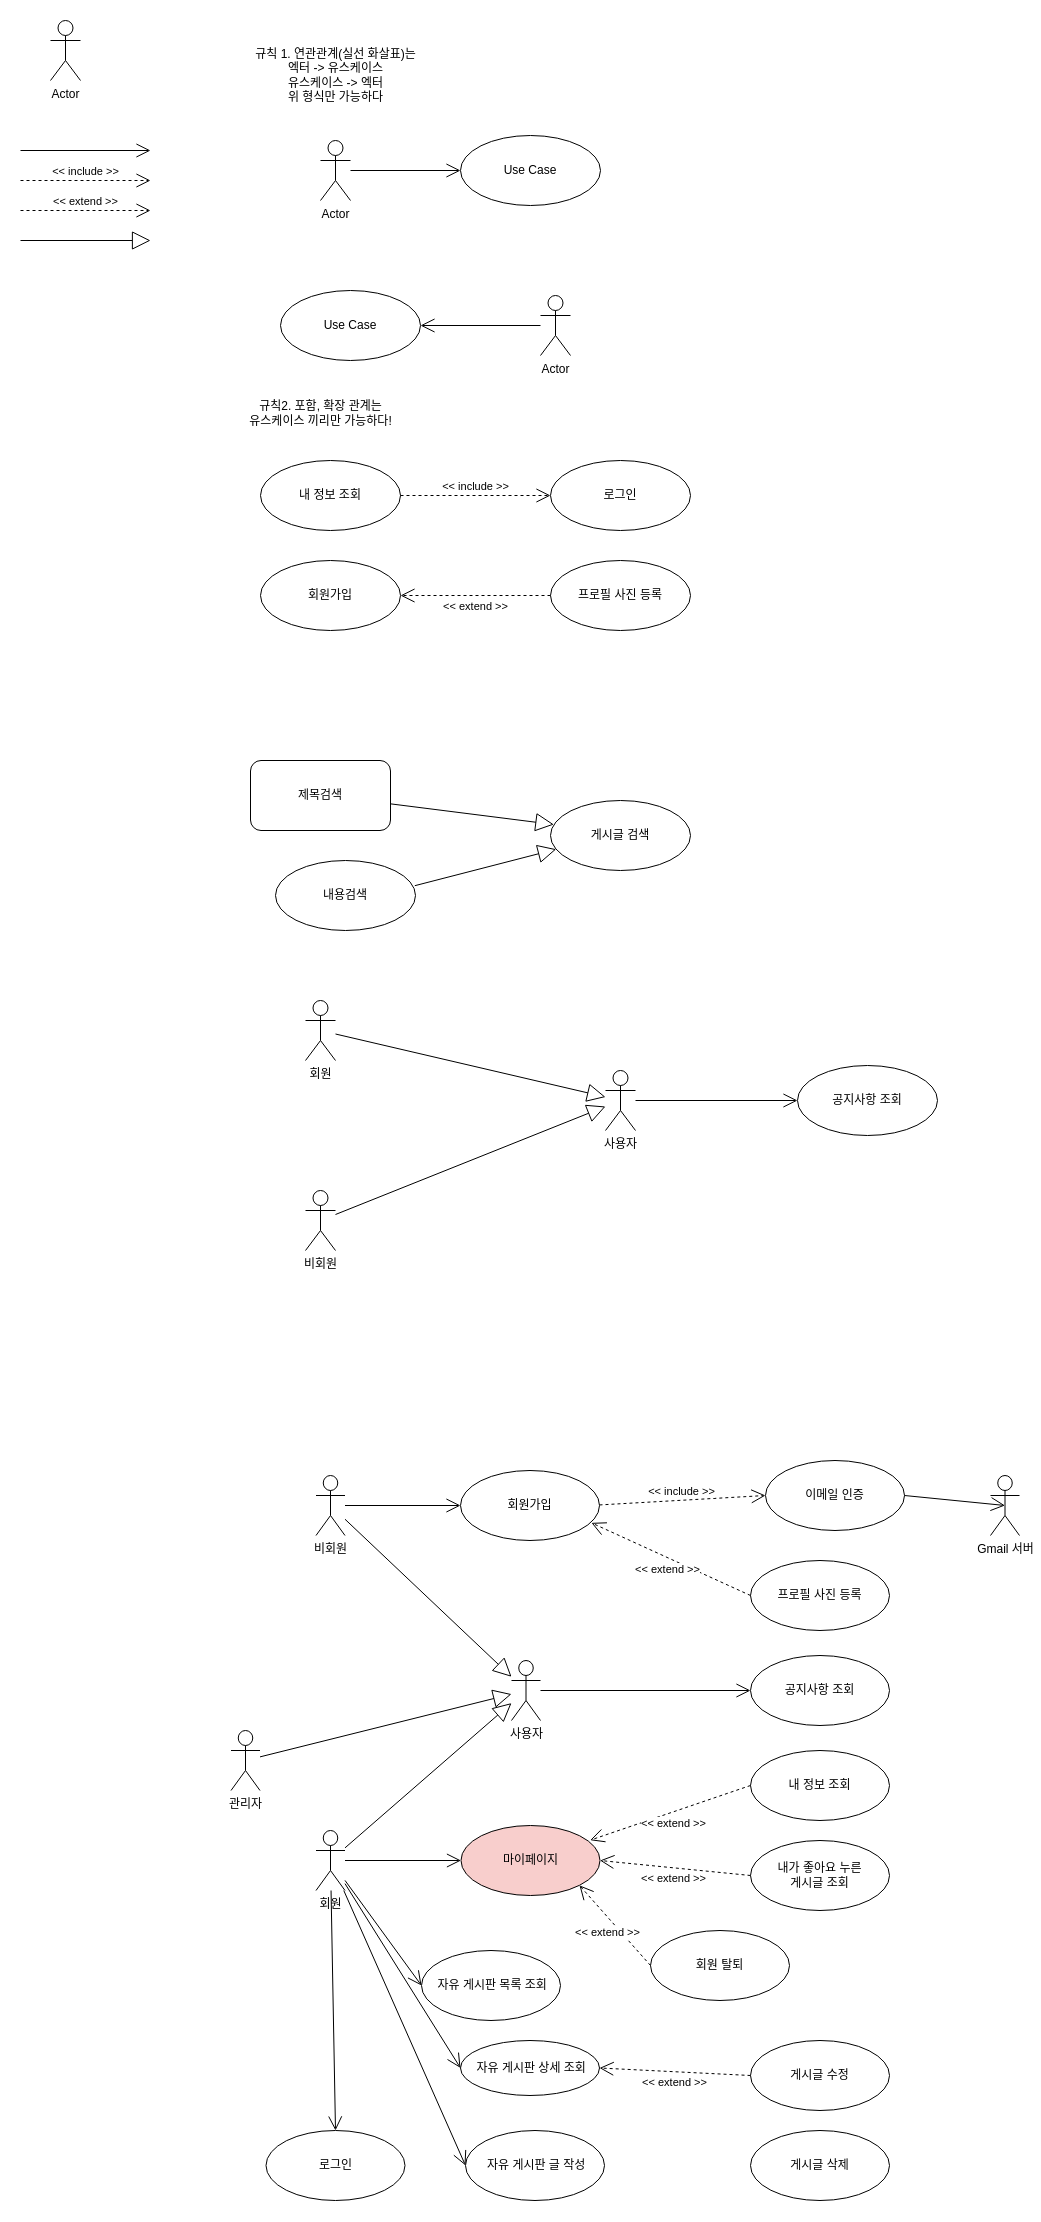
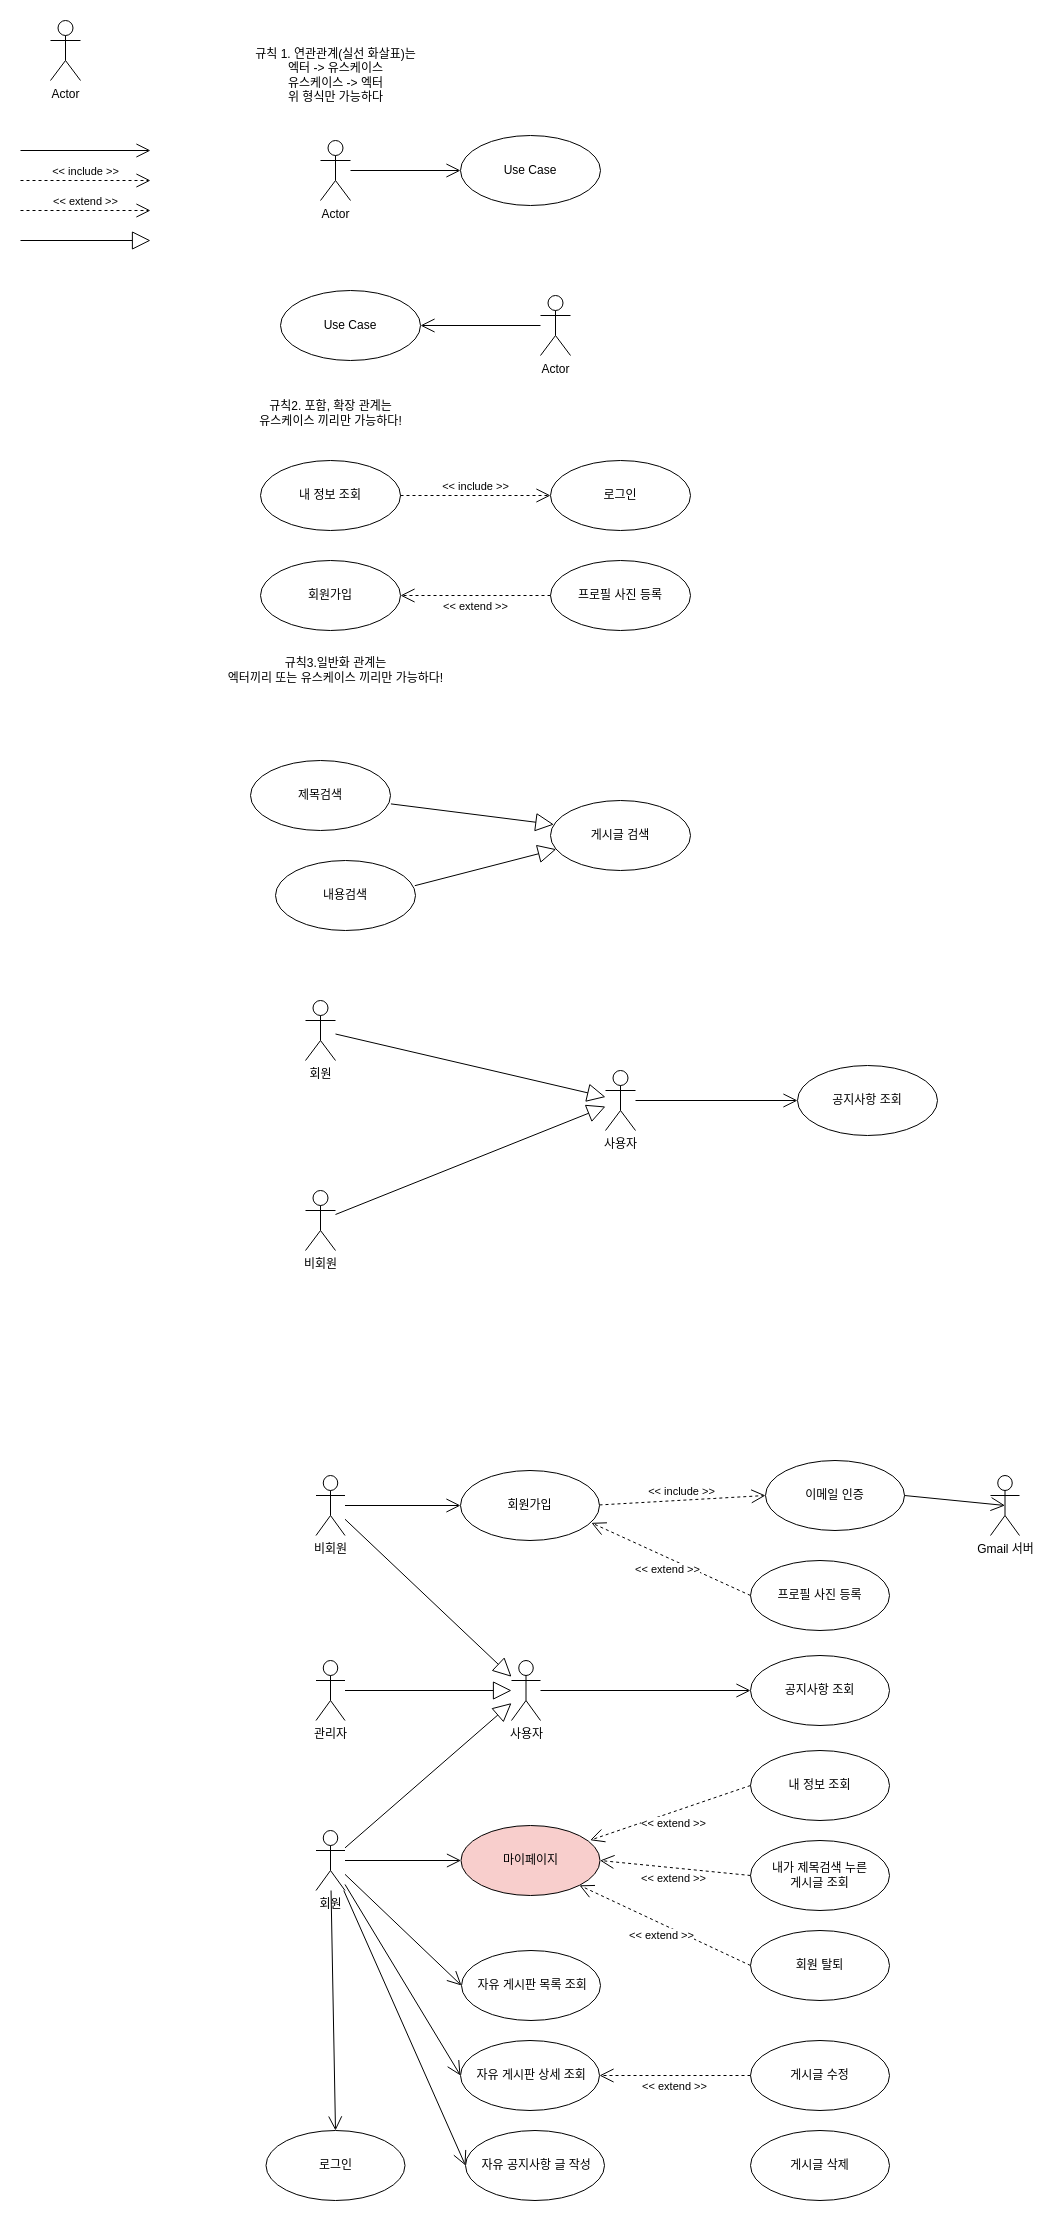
node "규칙2. 포함, 확장 관계는 유스케이스 끼리만 가능하다!": moved (321, 414) -> (331, 414)
node "규칙3.일반화 관계는 엑터끼리 또는 유스케이스 끼리만 가능하다!": added
node "제목검색": shape rounded rectangle -> ellipse
node "관리자": moved (246, 1761) -> (331, 1691)
node "내가 좋아요 누른 게시글 조회": label "내가 좋아요 누른 게시글 조회" -> "내가 제목검색 누른 게시글 조회"
node "회원 탈퇴": moved (720, 1966) -> (820, 1966)
node "자유 게시판 목록 조회": moved (491, 1986) -> (531, 1986)
node "자유 게시판 상세 조회": size 139x55 -> 139x70
node "자유 게시판 글 작성": label "자유 게시판 글 작성" -> "자유 공지사항 글 작성"
